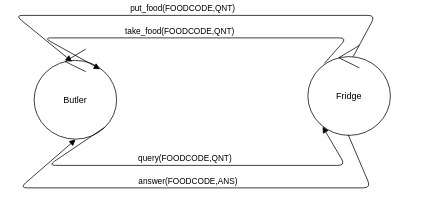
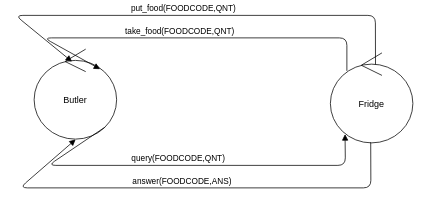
node "Fridge": moved (349, 90) -> (372, 98)
